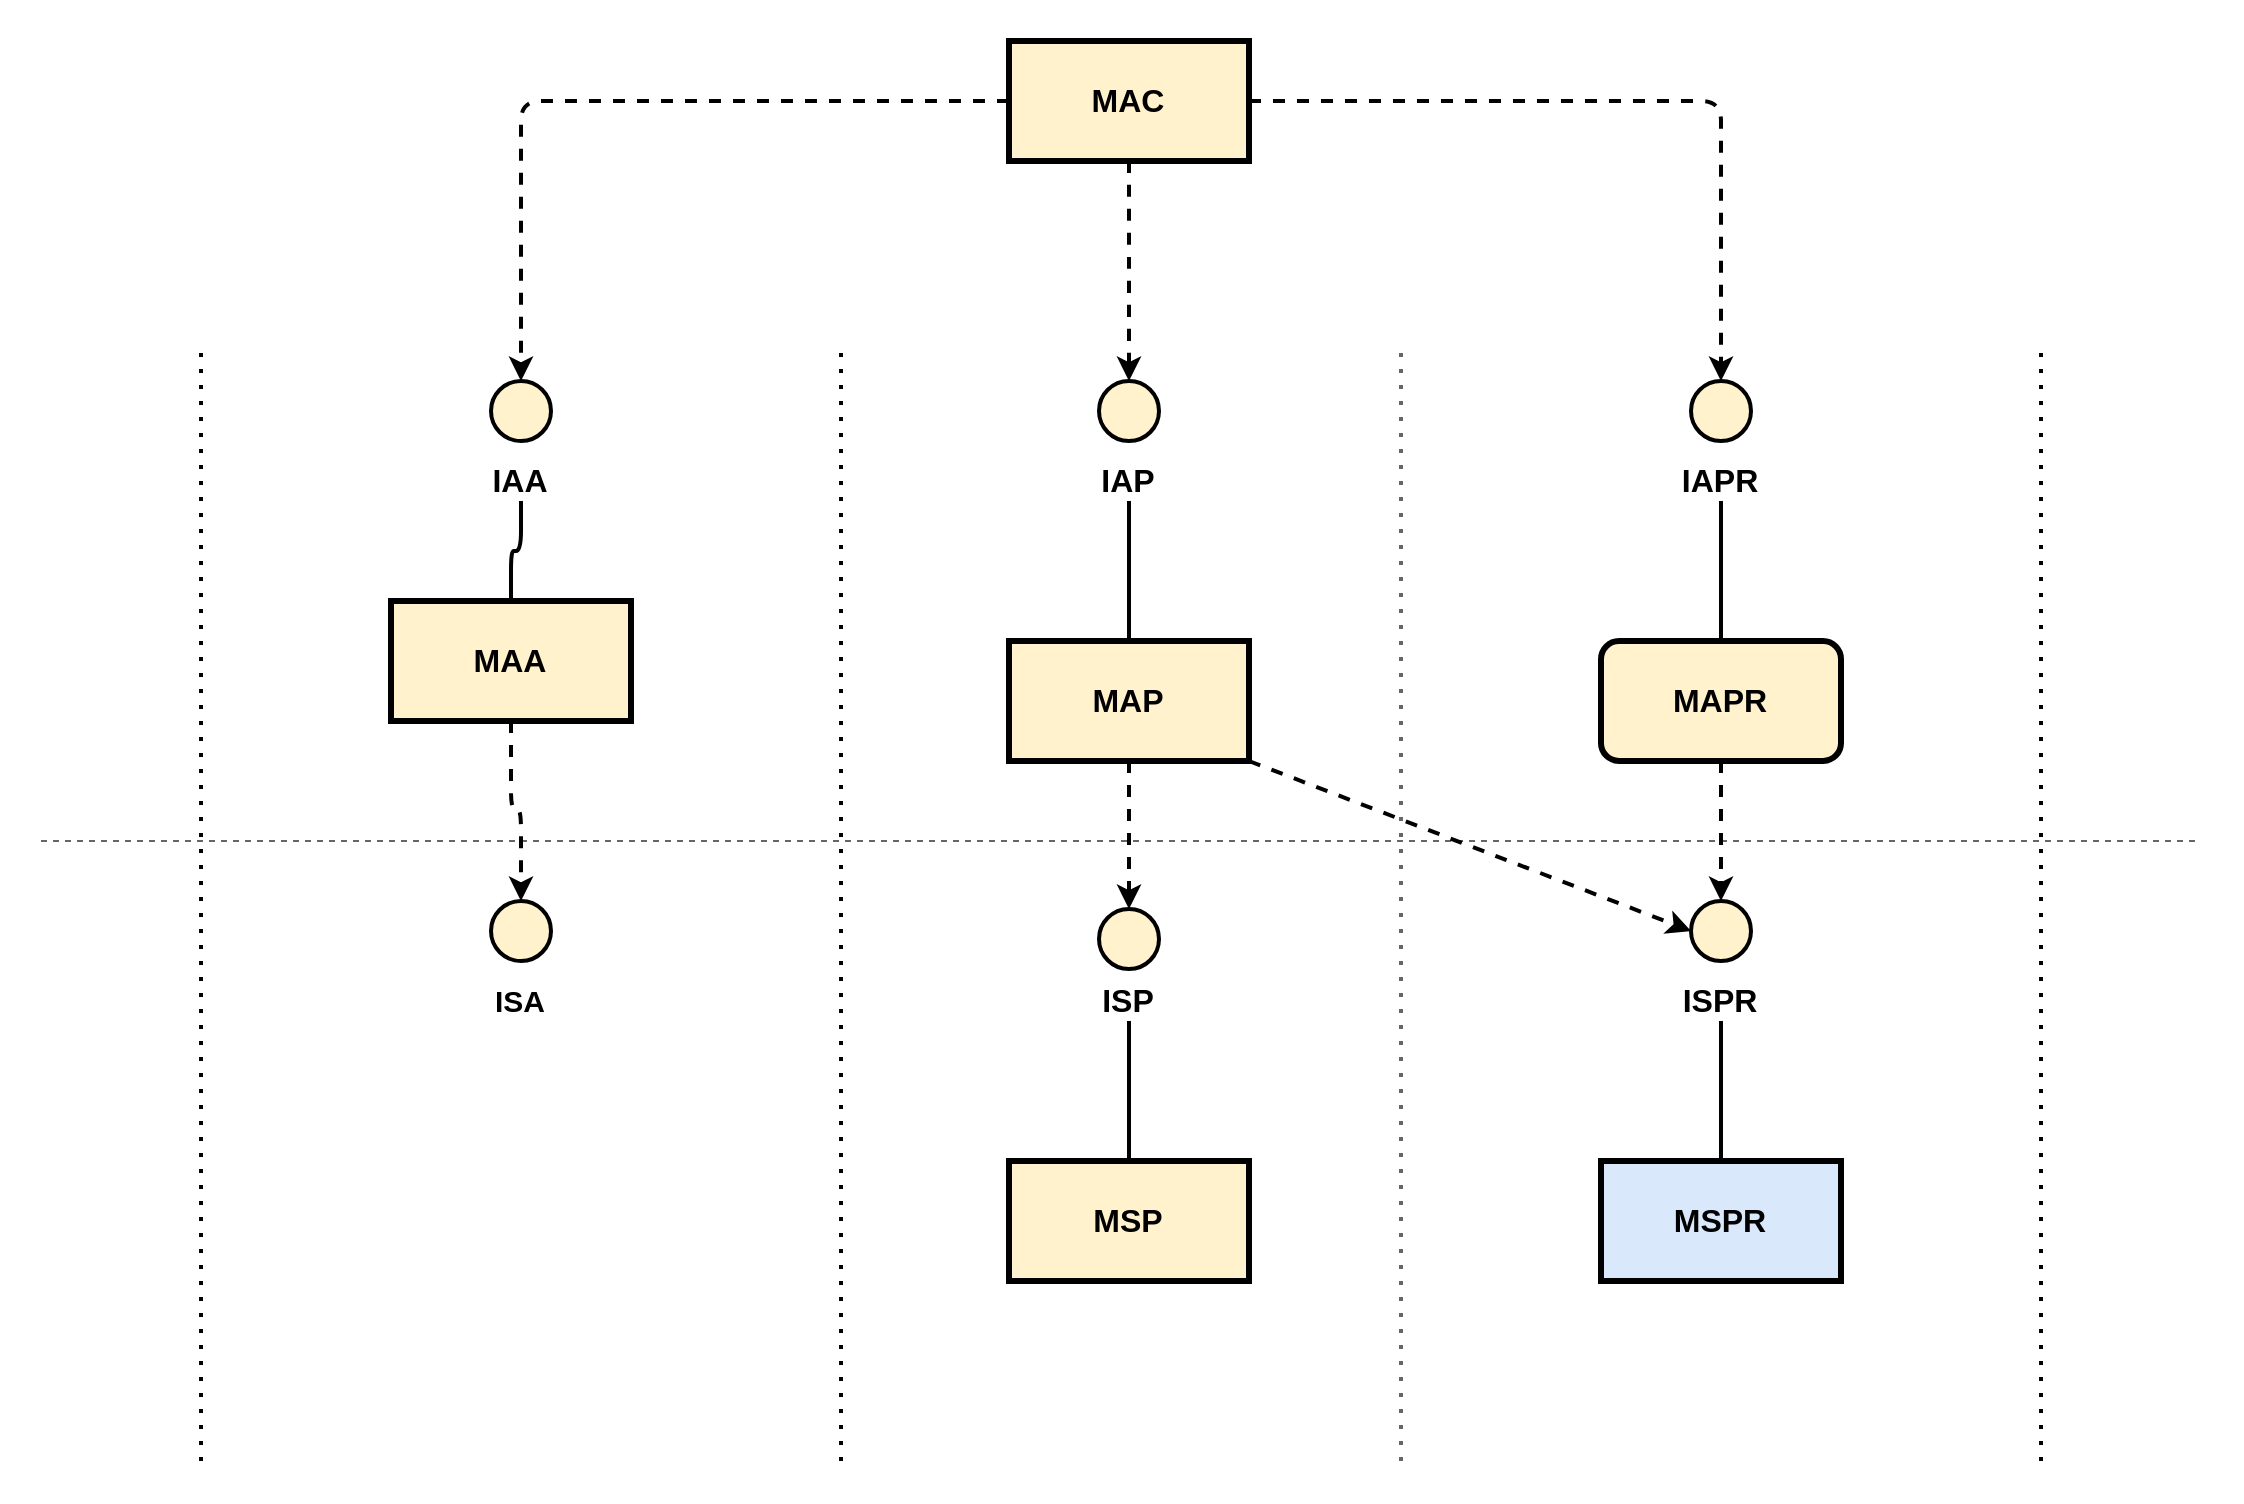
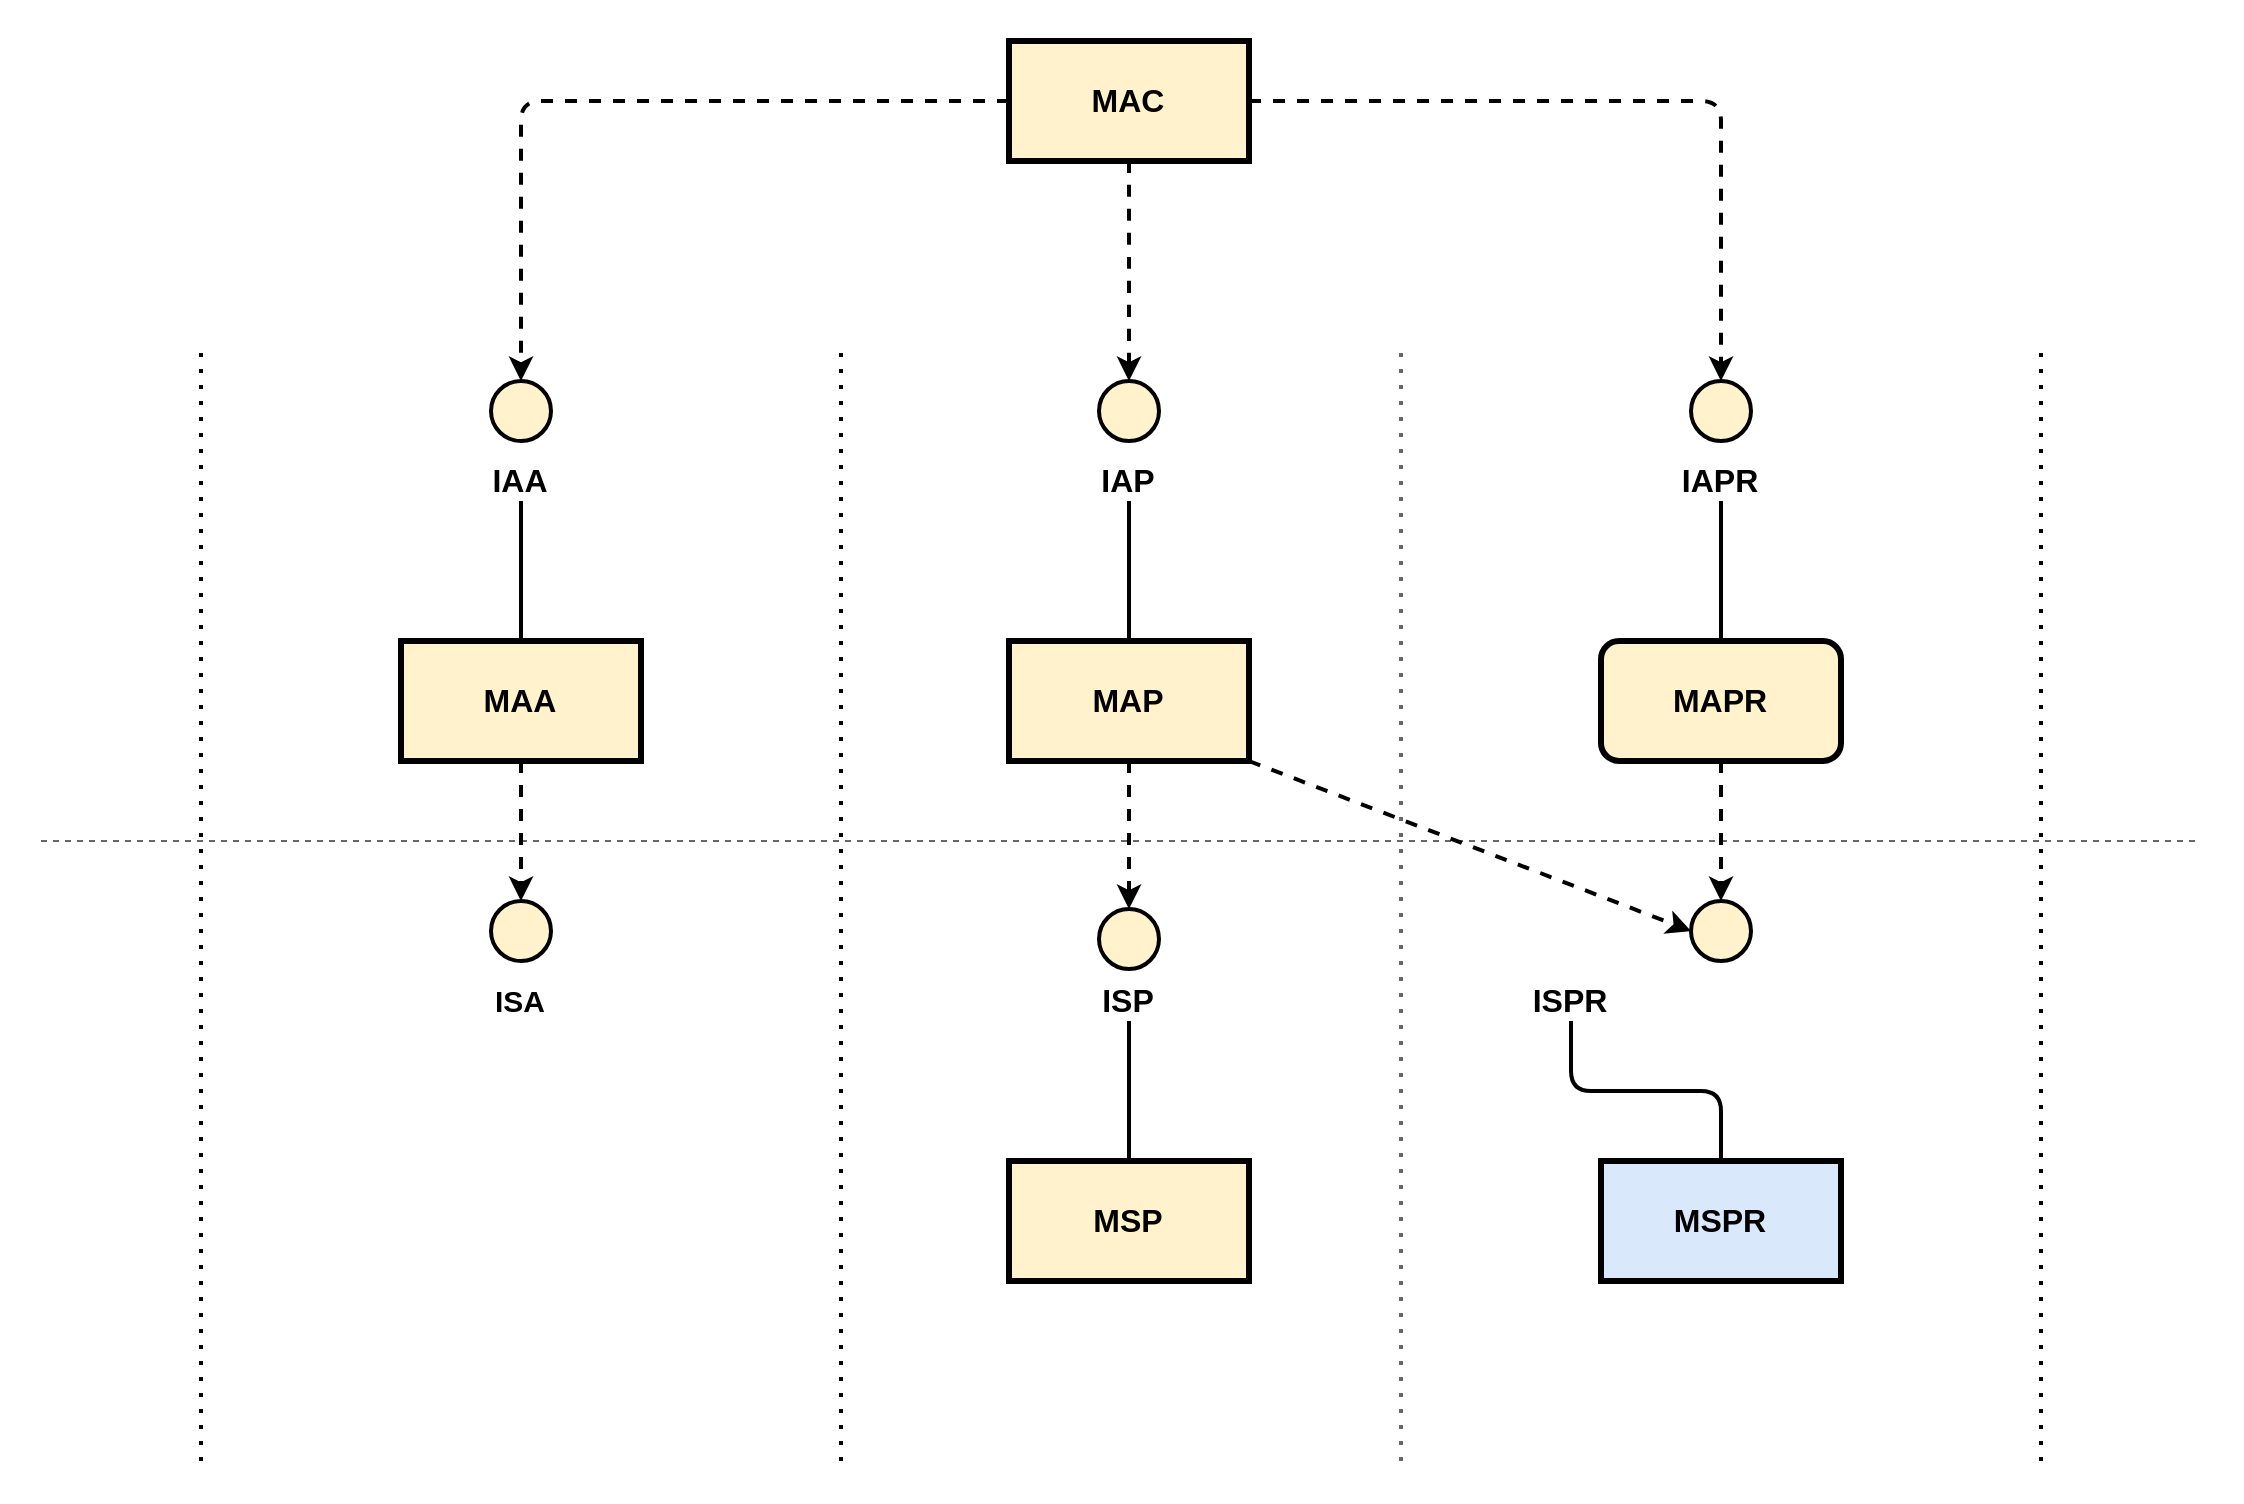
node "MAA": moved (511, 661) -> (521, 701)
node "ISPR": moved (1721, 1001) -> (1571, 1001)
